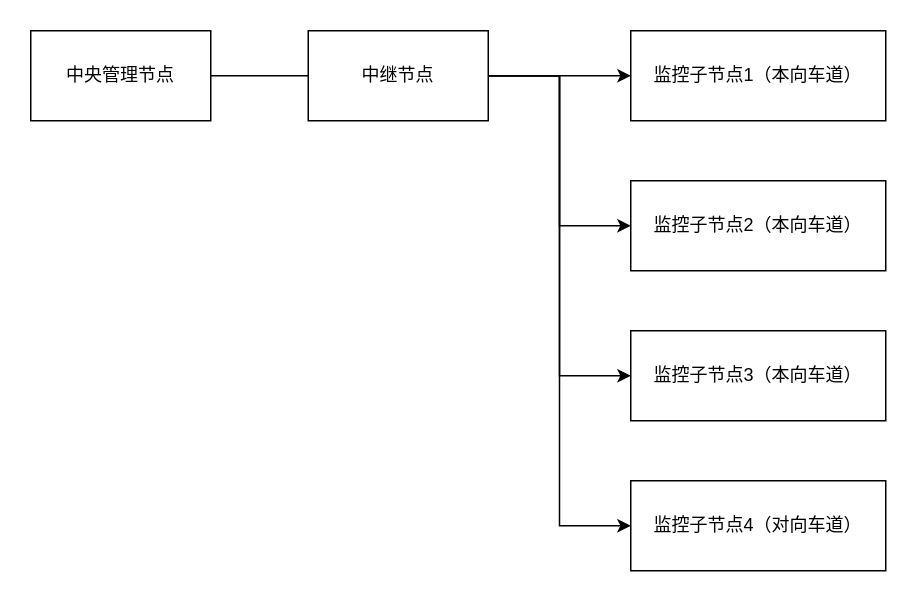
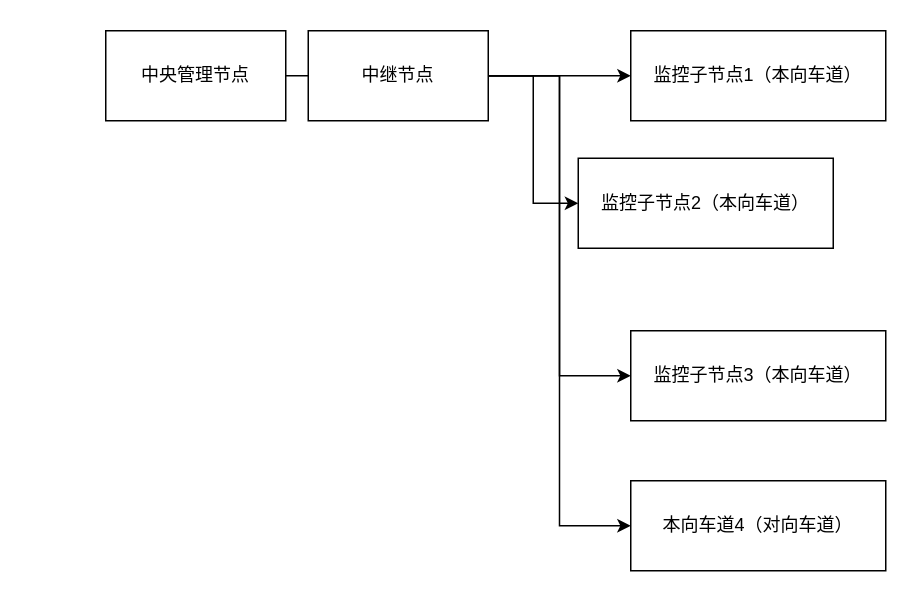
node "中央管理节点": moved (121, 76) -> (196, 76)
node "监控子节点2（本向车道）": moved (758, 226) -> (706, 203)
node "监控子节点4（对向车道）": label "监控子节点4（对向车道）" -> "本向车道4（对向车道）"
